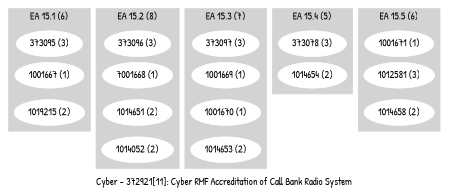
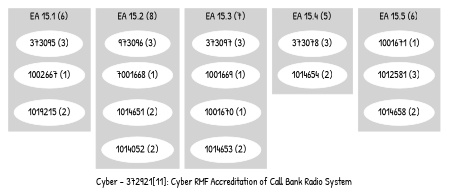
node "373096 (3)": label "373096 (3)" -> "973096 (3)"
node "1001667 (1)": label "1001667 (1)" -> "1002667 (1)"
